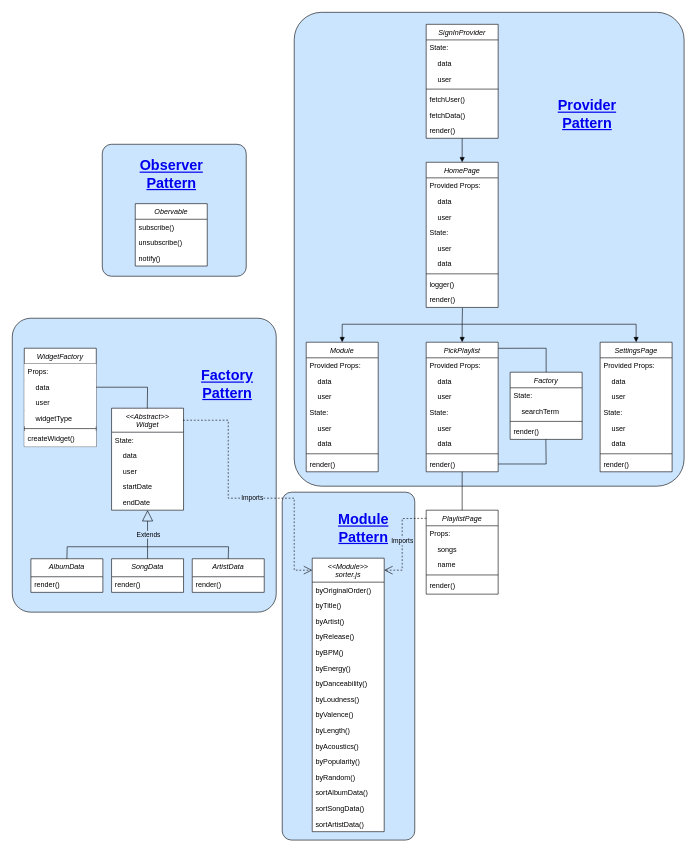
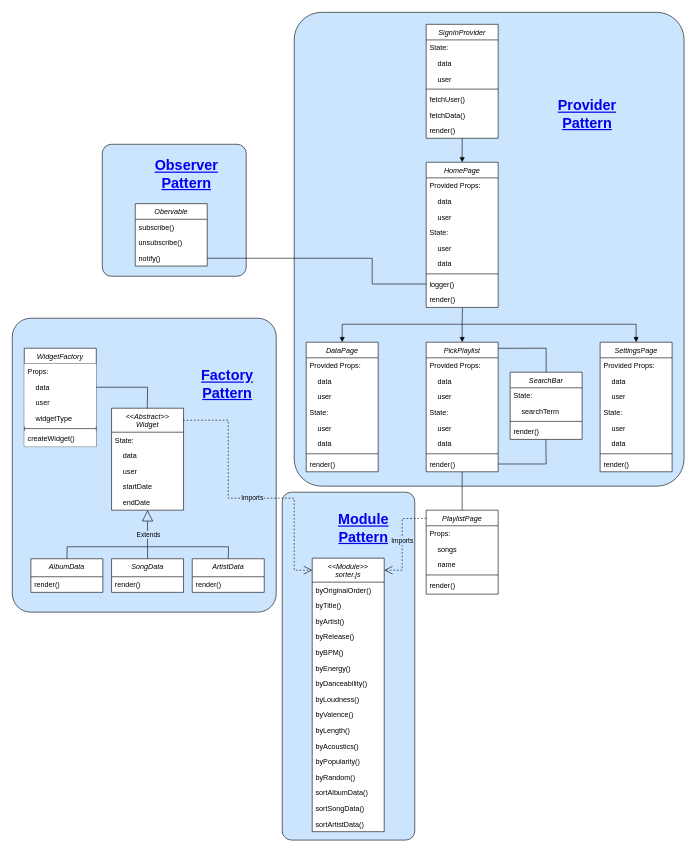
node "Observer Pattern": moved (171, 174) -> (186, 174)
edge "notify()" -- "logger()": added
node "Module": label "Module" -> "DataPage"
node "Factory": label "Factory" -> "SearchBar"
